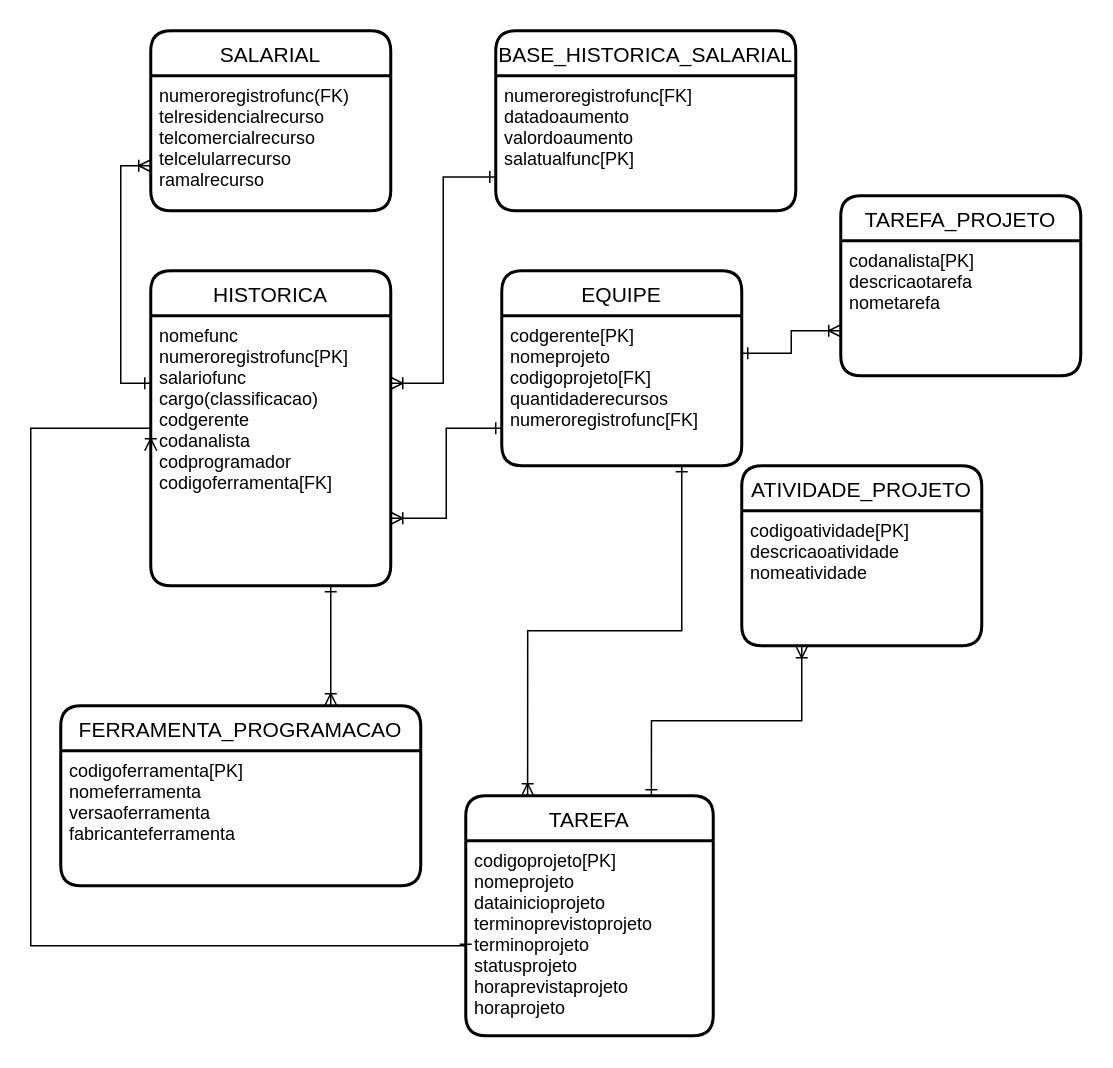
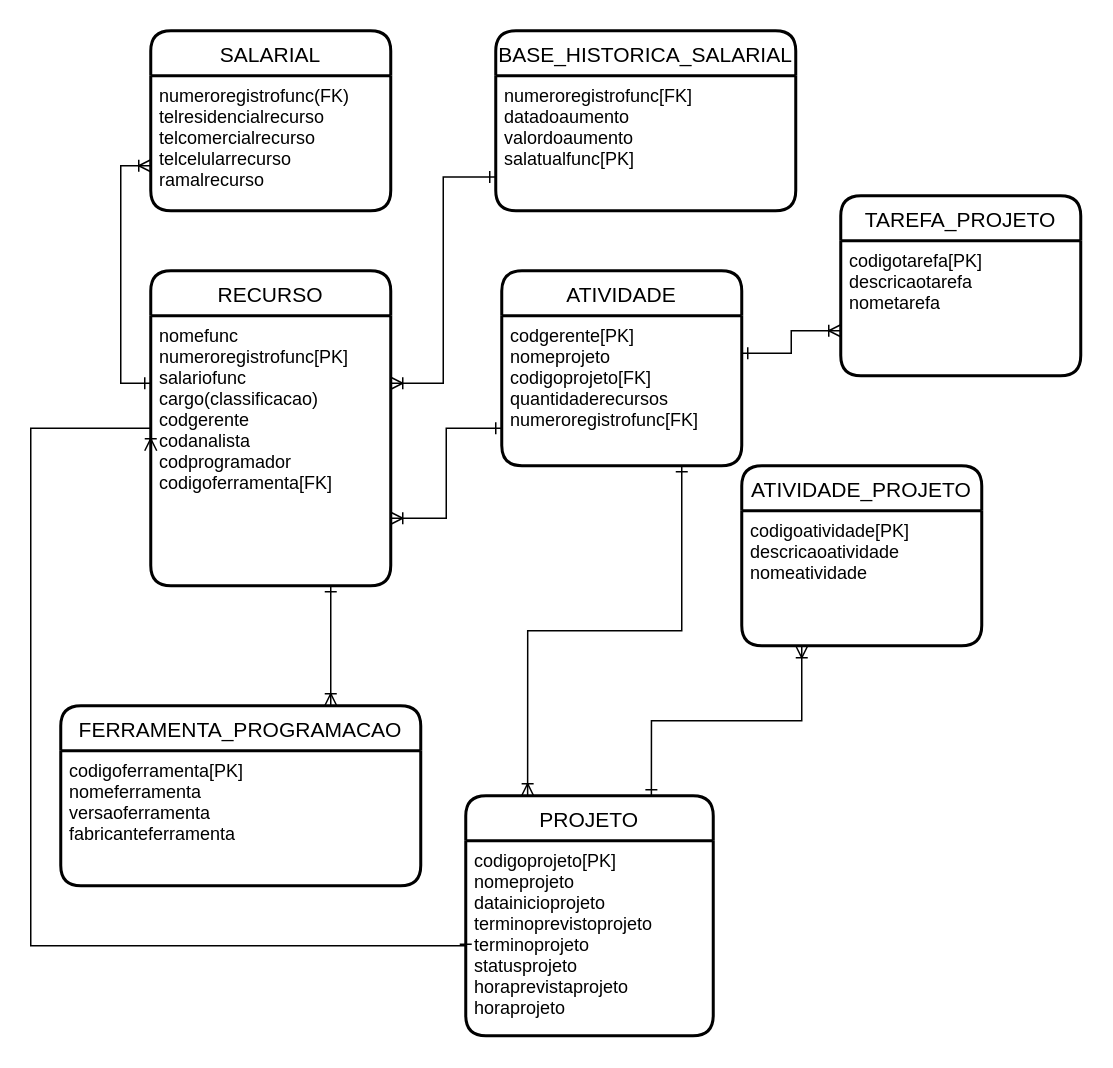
node "codanalista[PK] descricaotarefa nometarefa": label "codanalista[PK] descricaotarefa nometarefa" -> "codigotarefa[PK] descricaotarefa nometarefa"
node "HISTORICA": label "HISTORICA" -> "RECURSO"
node "EQUIPE": label "EQUIPE" -> "ATIVIDADE"
node "TAREFA": label "TAREFA" -> "PROJETO"
